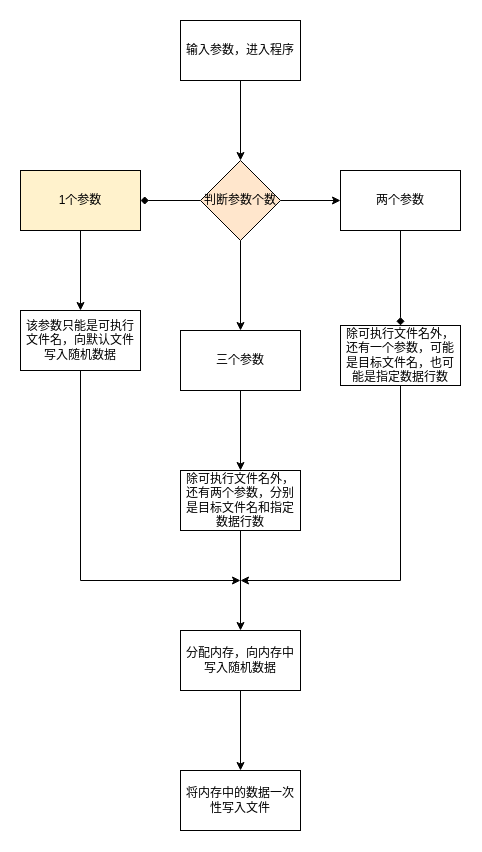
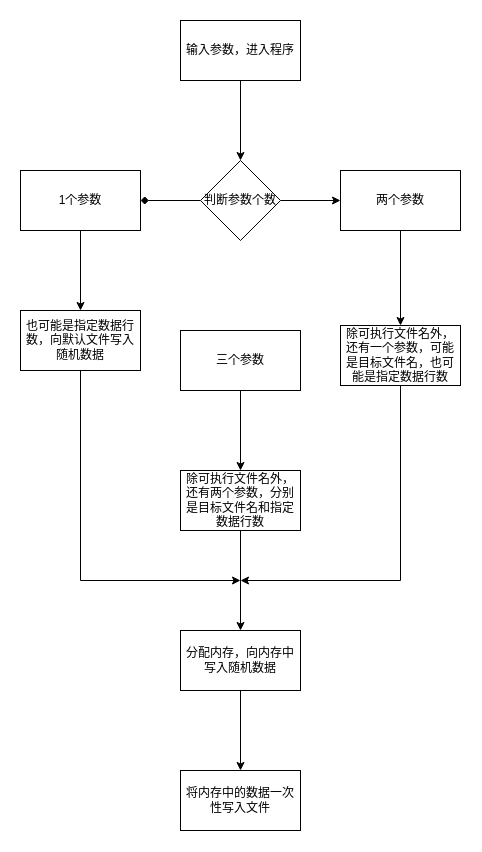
node "1个参数": fillcolor #fff2cc -> #ffffff
node "判断参数个数": fillcolor #ffe6cc -> #ffffff
edge "判断参数个数" -> "三个参数": removed
edge "两个参数" -> "除可执行文件名外，还有一个参数，可能是目标文件名，也可能是指定数据行数": arrowhead diamond -> classic
node "该参数只能是可执行文件名，向默认文件写入随机数据": label "该参数只能是可执行文件名，向默认文件写入随机数据" -> "也可能是指定数据行数，向默认文件写入随机数据"
